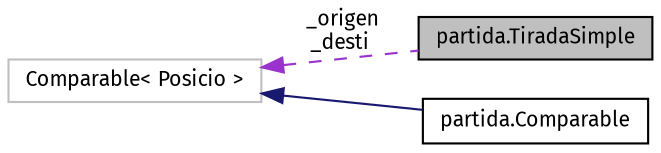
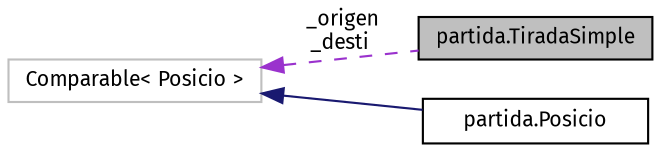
node "partida.Comparable": label "partida.Comparable" -> "partida.Posicio"
